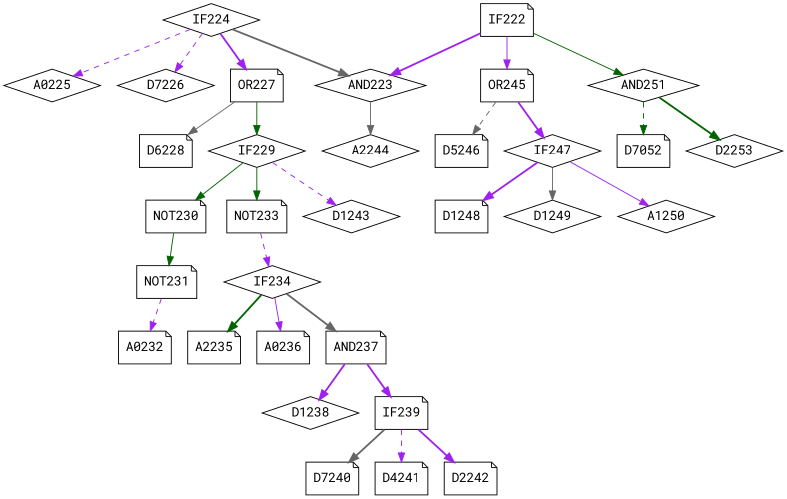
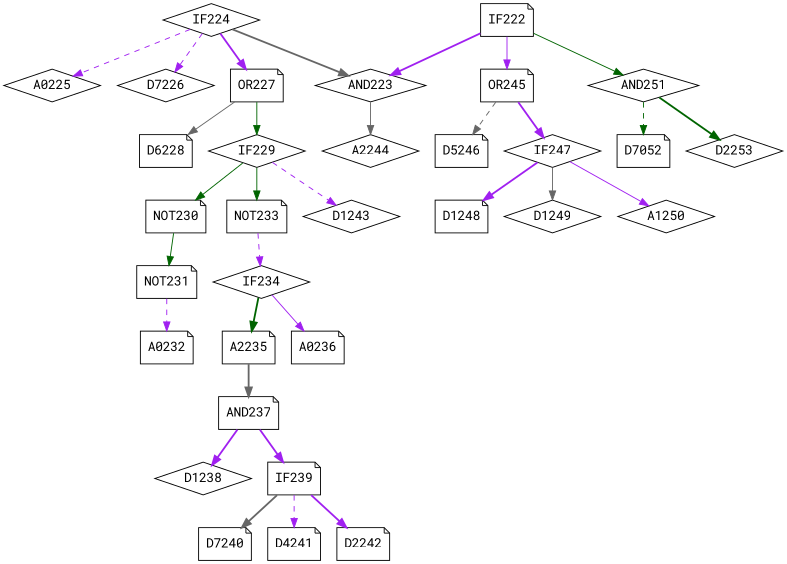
edge "IF234" -> "AND237": now "A2235" -> "AND237"
